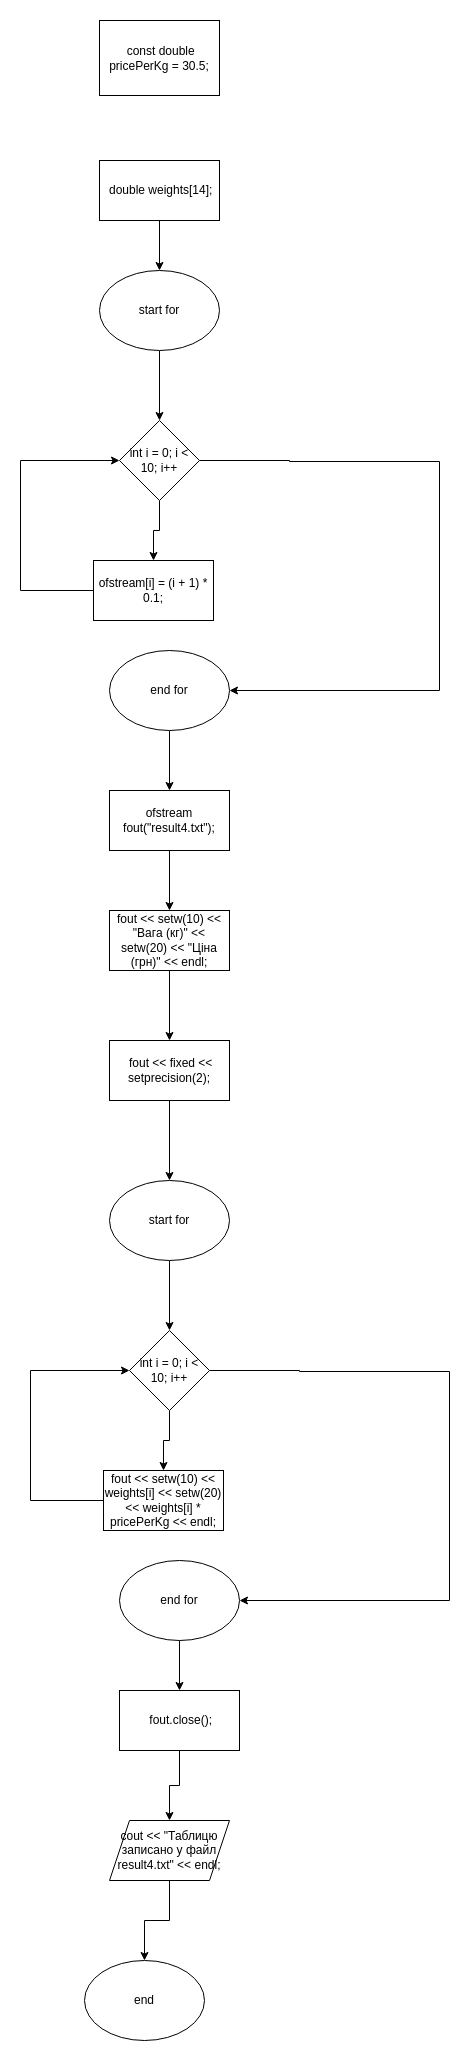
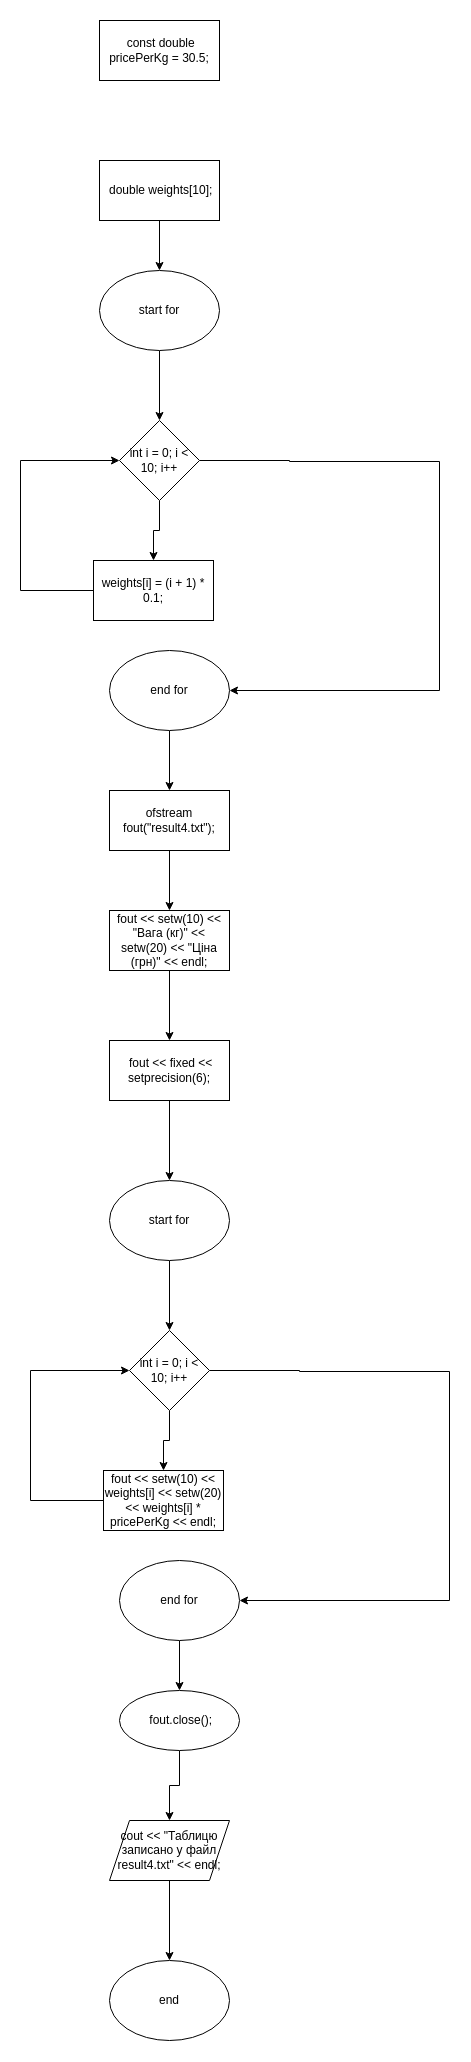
node "const double pricePerKg = 30.5;": size 120x75 -> 120x60
node "double weights[14];": label "double weights[14];" -> "double weights[10];"
node "ofstream[i] = (i + 1) * 0.1;": label "ofstream[i] = (i + 1) * 0.1;" -> "weights[i] = (i + 1) * 0.1;"
node "fout << fixed << setprecision(2);": label "fout << fixed << setprecision(2);" -> "fout << fixed << setprecision(6);"
node "fout.close();": shape rectangle -> ellipse
node "end": moved (145, 2001) -> (170, 2001)
